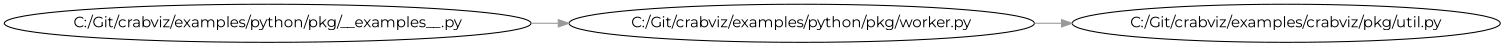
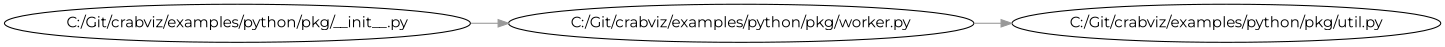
node "C:/Git/crabviz/examples/python/pkg/__examples__.py": label "C:/Git/crabviz/examples/python/pkg/__examples__.py" -> "C:/Git/crabviz/examples/python/pkg/__init__.py"
node "C:/Git/crabviz/examples/crabviz/pkg/util.py": label "C:/Git/crabviz/examples/crabviz/pkg/util.py" -> "C:/Git/crabviz/examples/python/pkg/util.py"
